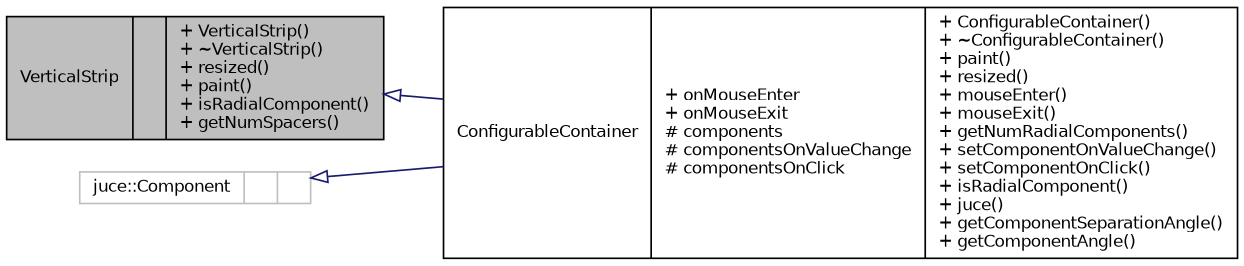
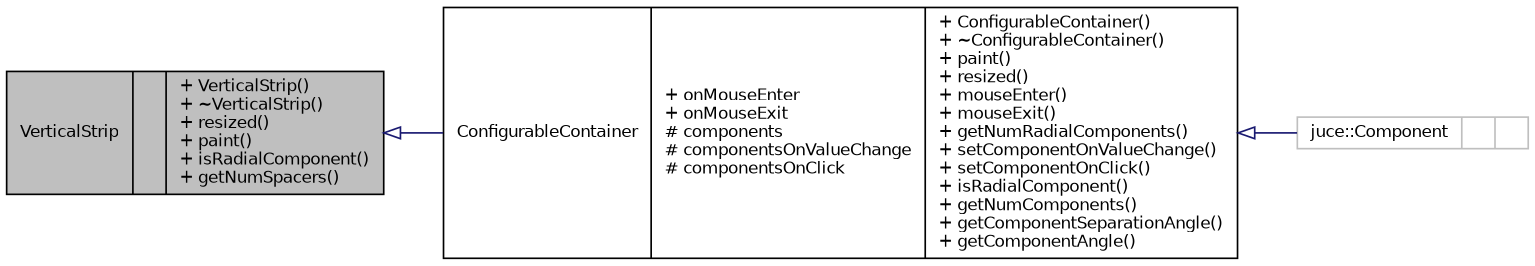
edge "ConfigurableContainer" -> "juce::Component": reversed
node "ConfigurableContainer": text "+ juce()" -> "+ getNumComponents()"
